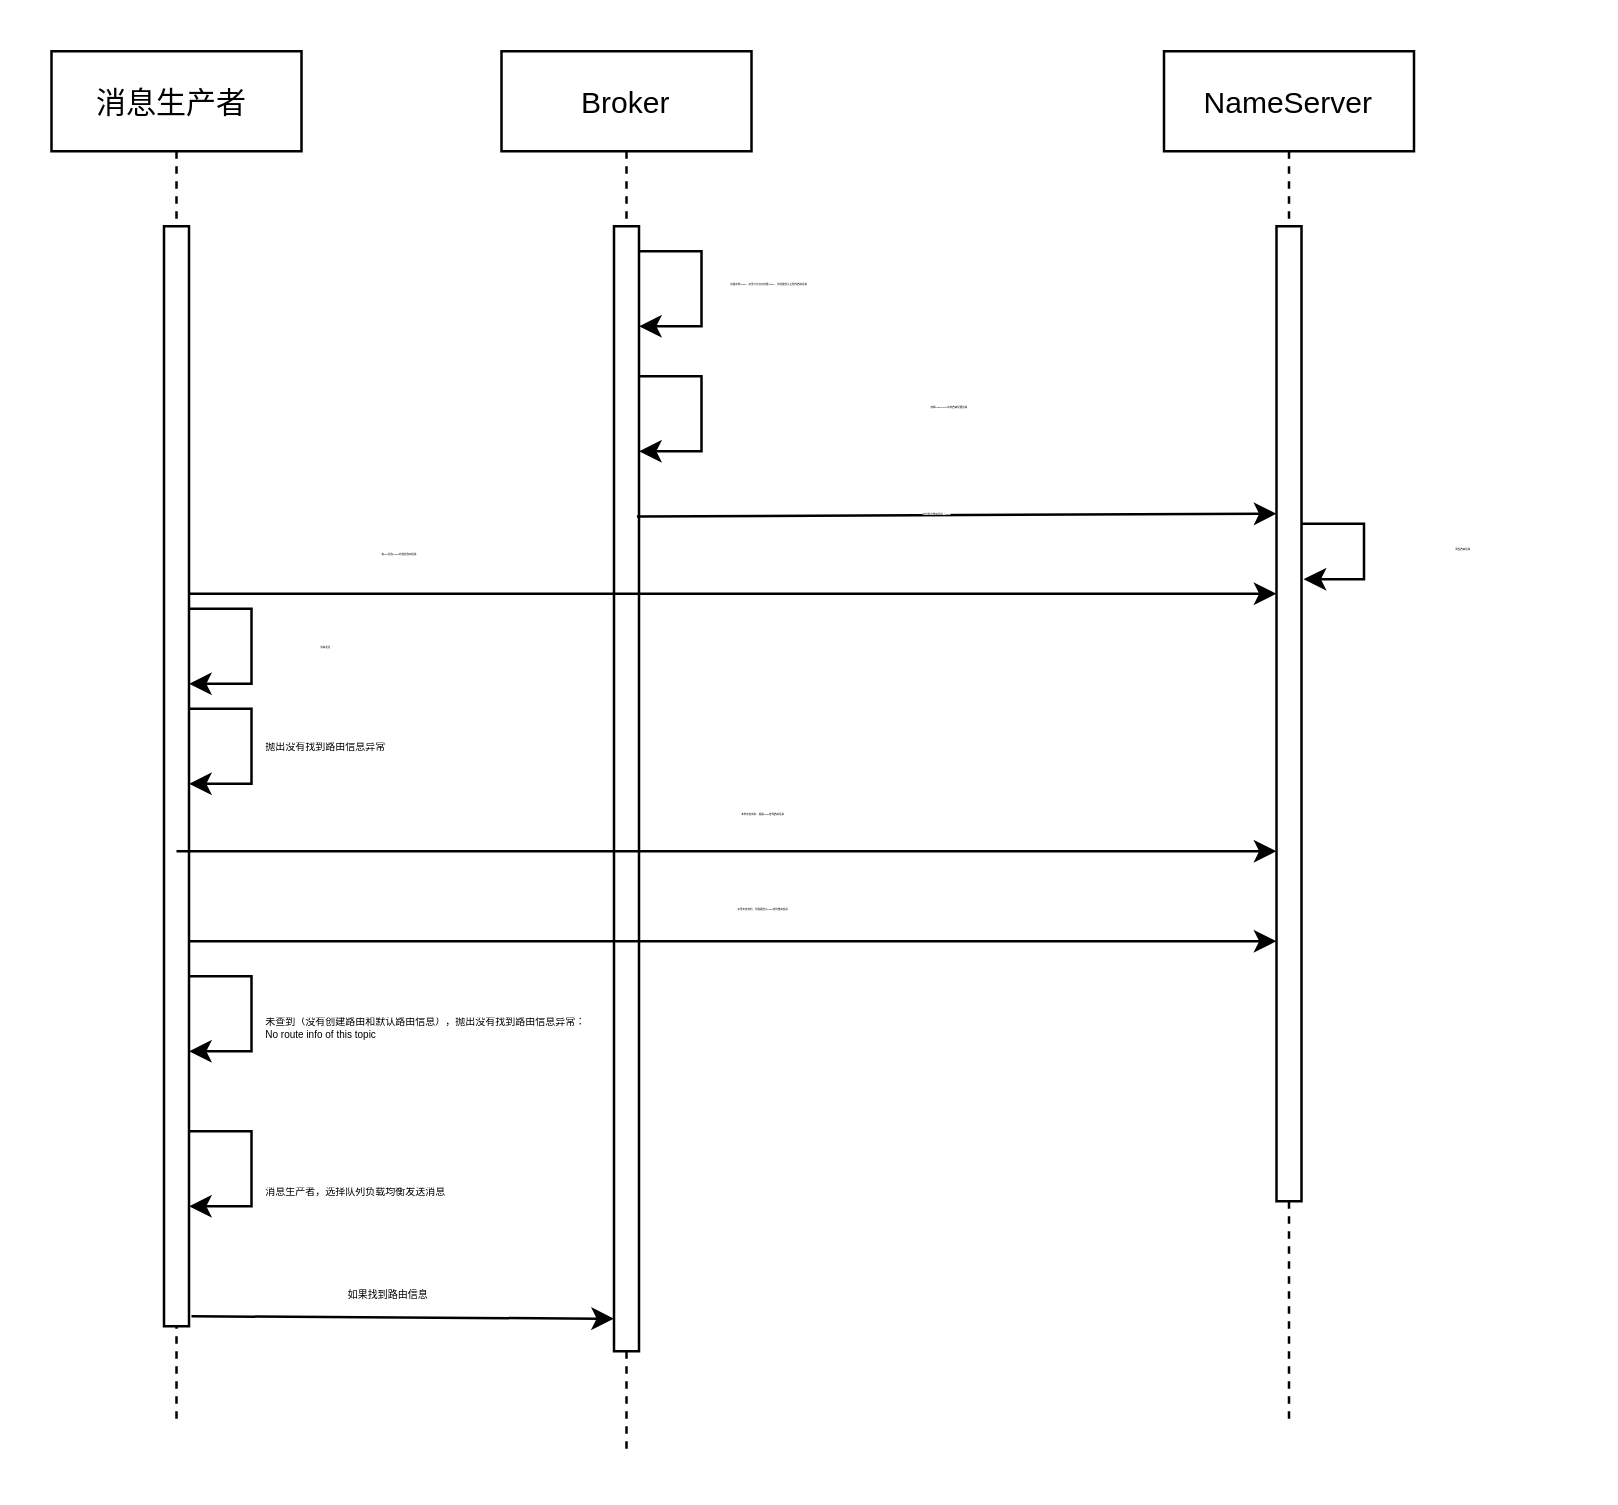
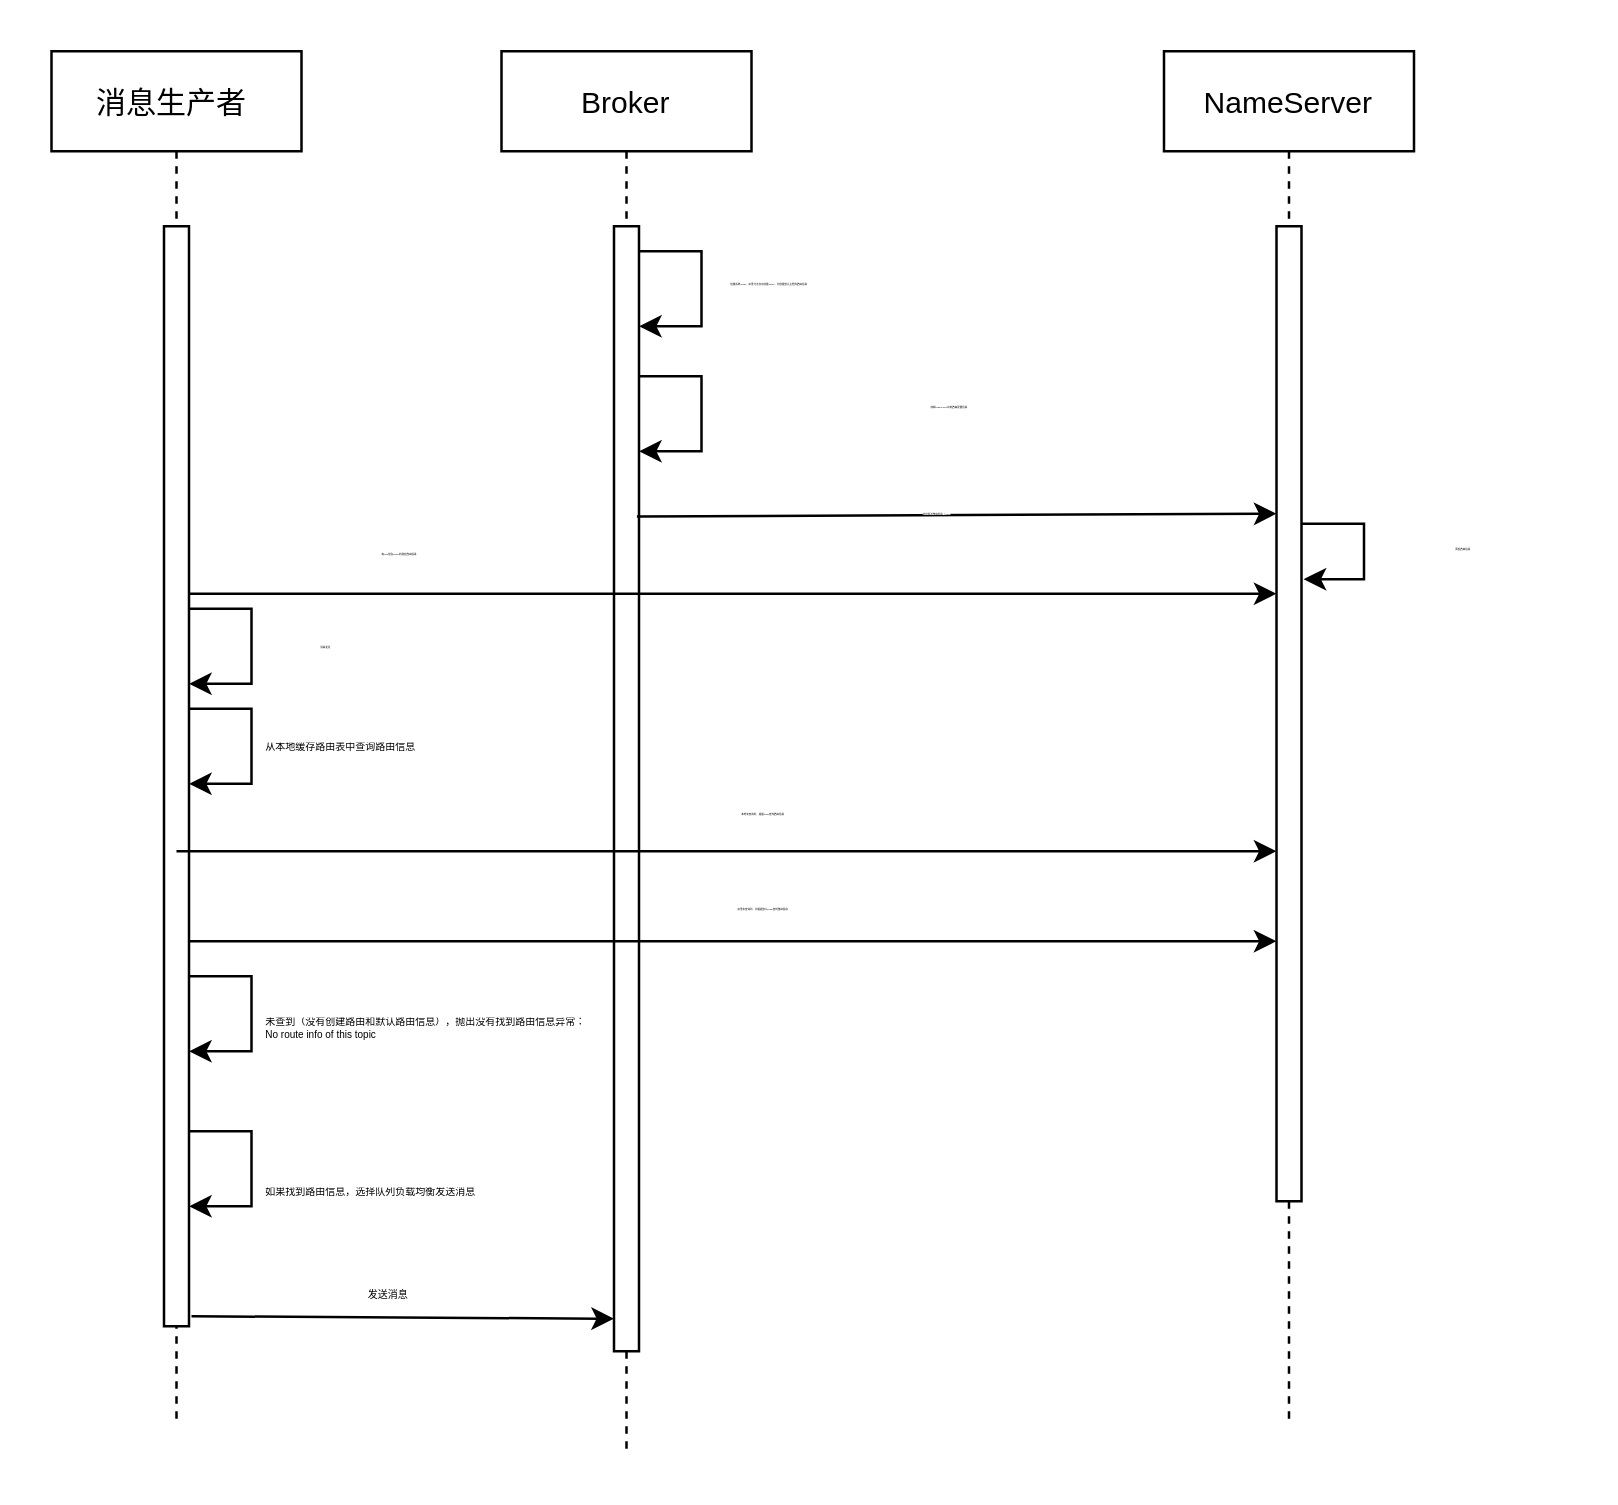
node "抛出没有找到路由信息异常": label "抛出没有找到路由信息异常" -> "从本地缓存路由表中查询路由信息"
node "消息生产者，选择队列负载均衡发送消息": label "消息生产者，选择队列负载均衡发送消息" -> "如果找到路由信息，选择队列负载均衡发送消息"
node "如果找到路由信息": label "如果找到路由信息" -> "发送消息"
